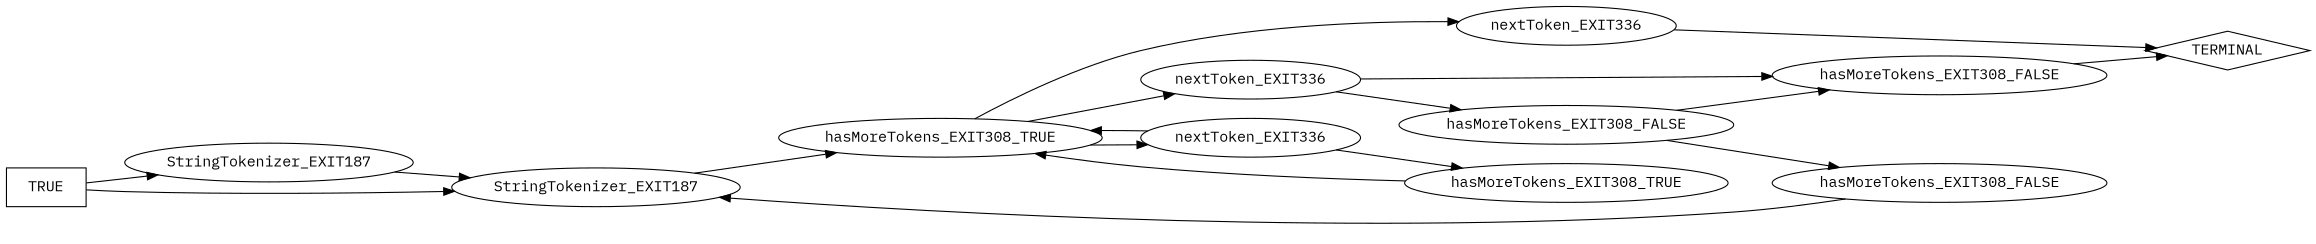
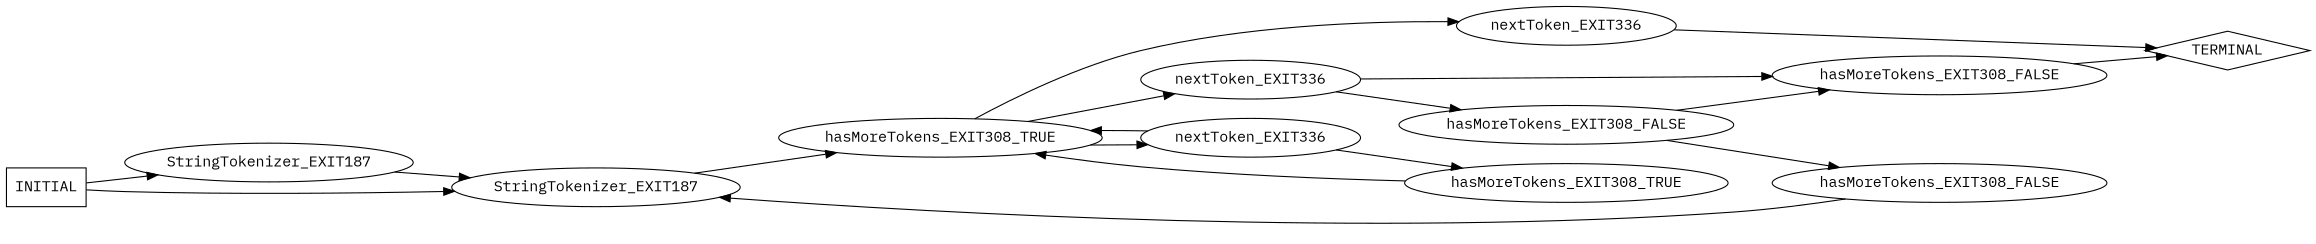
node "TRUE": label "TRUE" -> "INITIAL"
